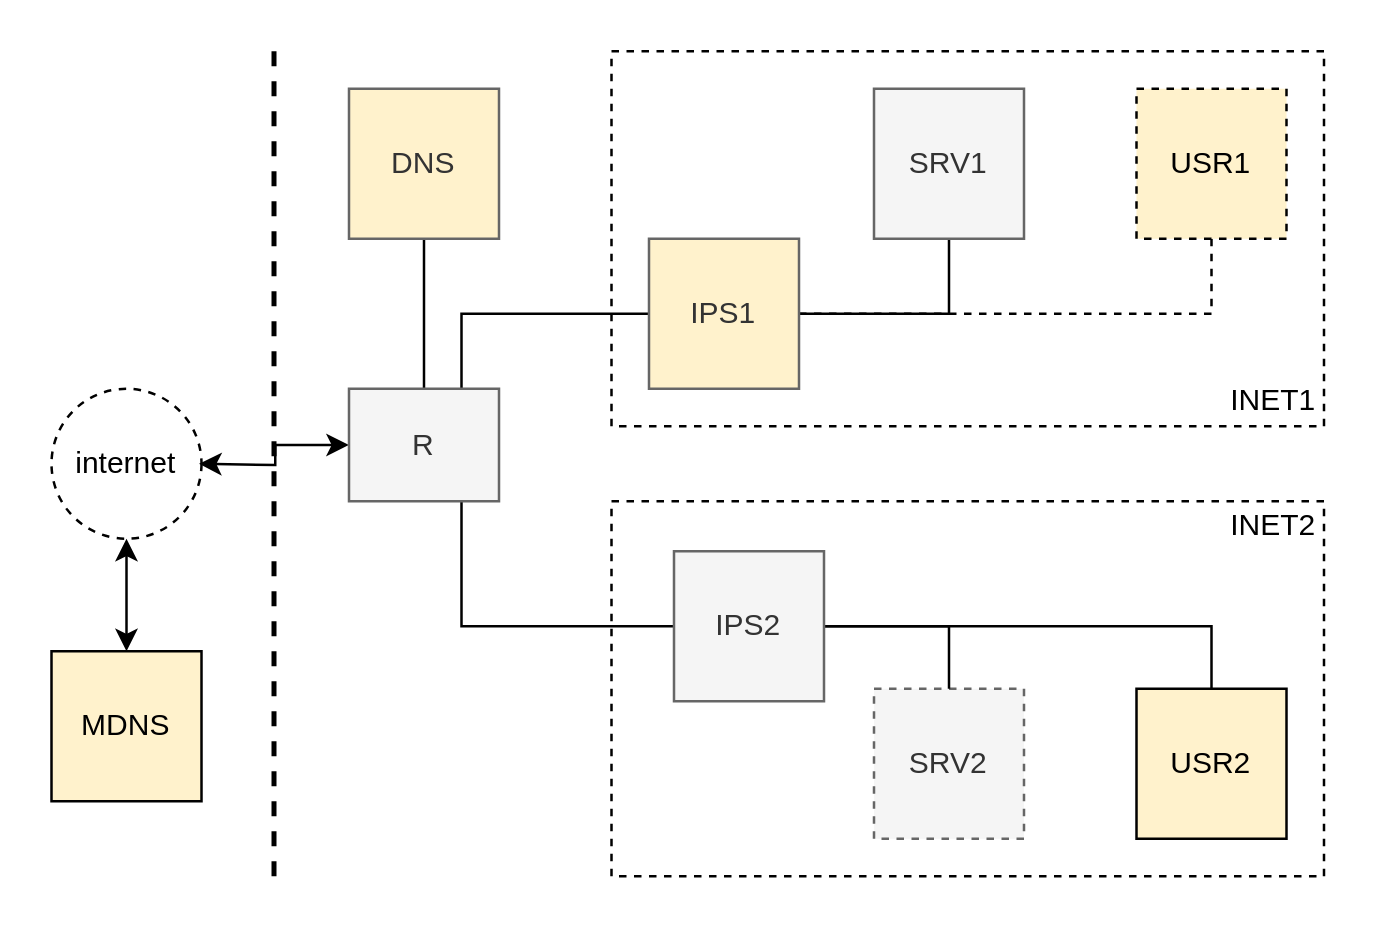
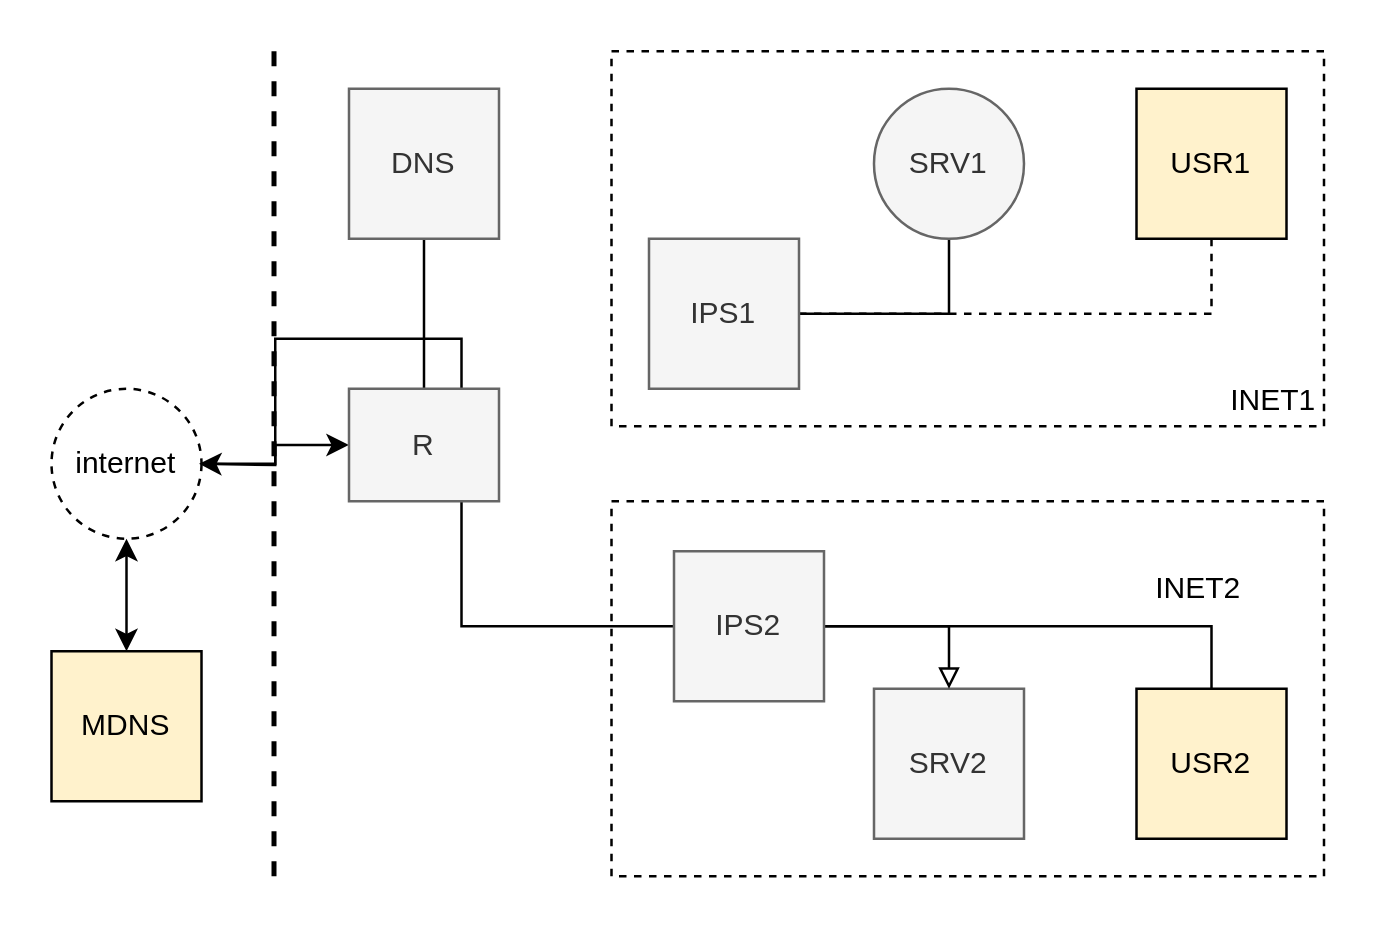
node "DNS": fillcolor #fff2cc -> #f5f5f5
node "SRV1": shape rectangle -> ellipse
node "USR1": style dashed -> solid
edge "IPS1" -- "R": now "internet" -- "R"
node "IPS1": fillcolor #fff2cc -> #f5f5f5
node "INET2": moved (1274, 526) -> (1199, 589)
edge "IPS2" -- "SRV2": arrowhead none -> block
node "SRV2": style dashed -> solid
